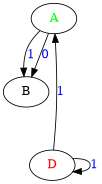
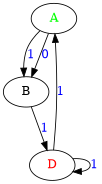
edge "B" -> "D": added, label "1"
